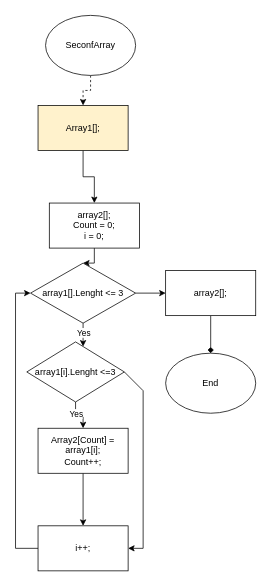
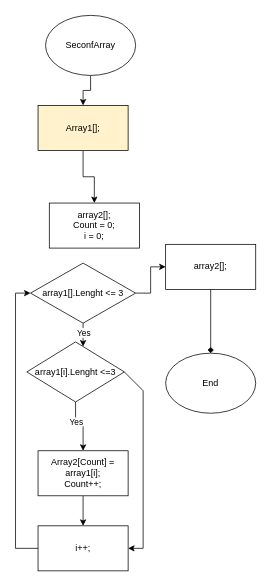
edge "SeconfArray" -> "Array1[];": style dashed -> solid
edge "array2[]; Count = 0; i = 0;" -> "array1[].Lenght <= 3": removed
node "array2[];": moved (210, 293) -> (210, 267)
node "Array2[Count] = array1[i]; Count++;": moved (83, 450) -> (83, 473)
